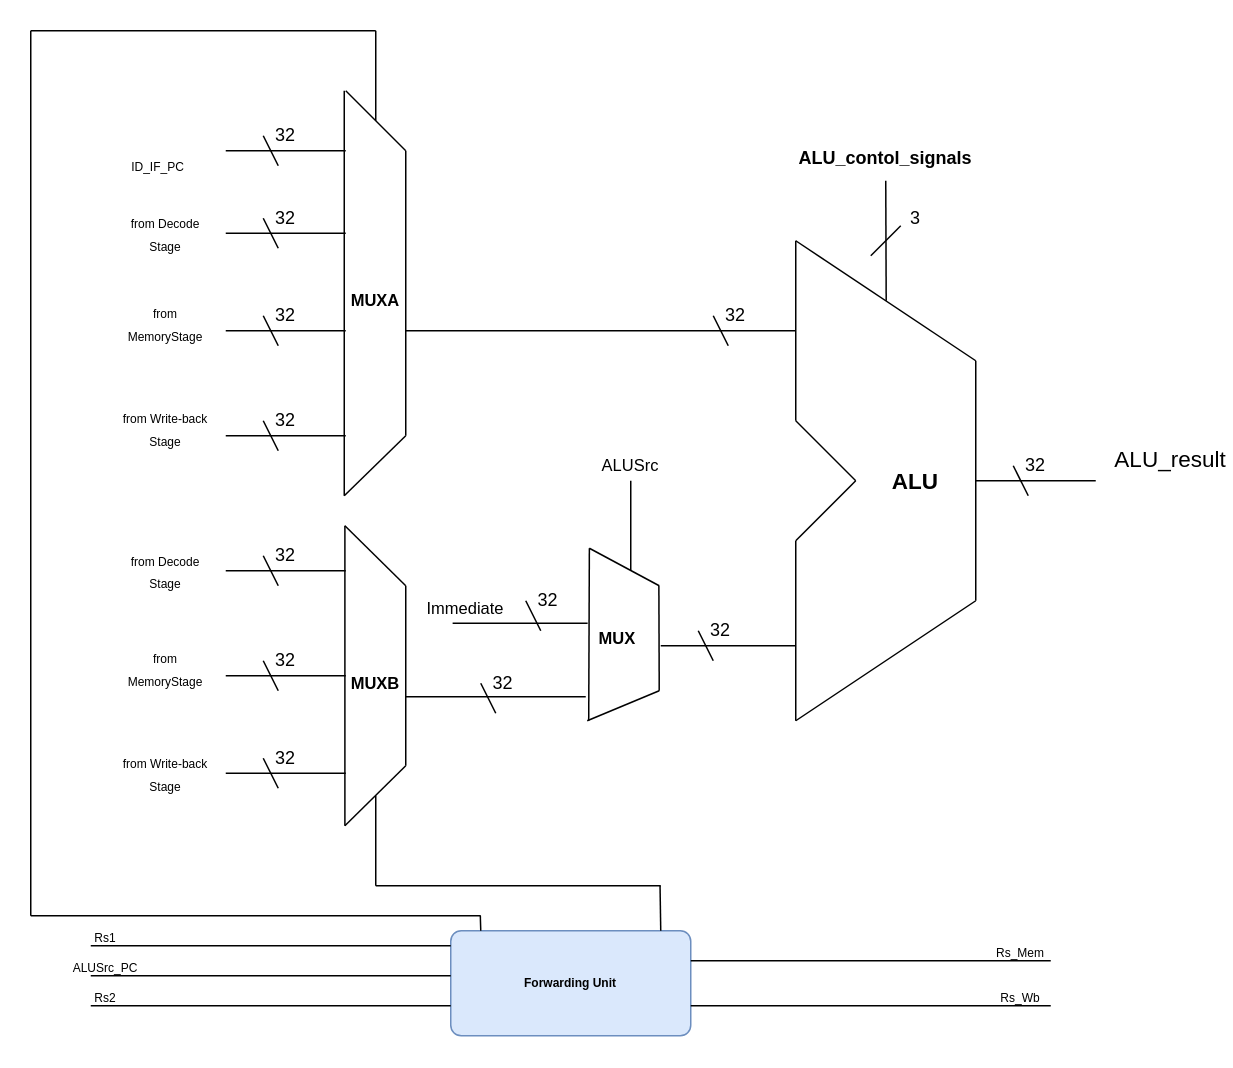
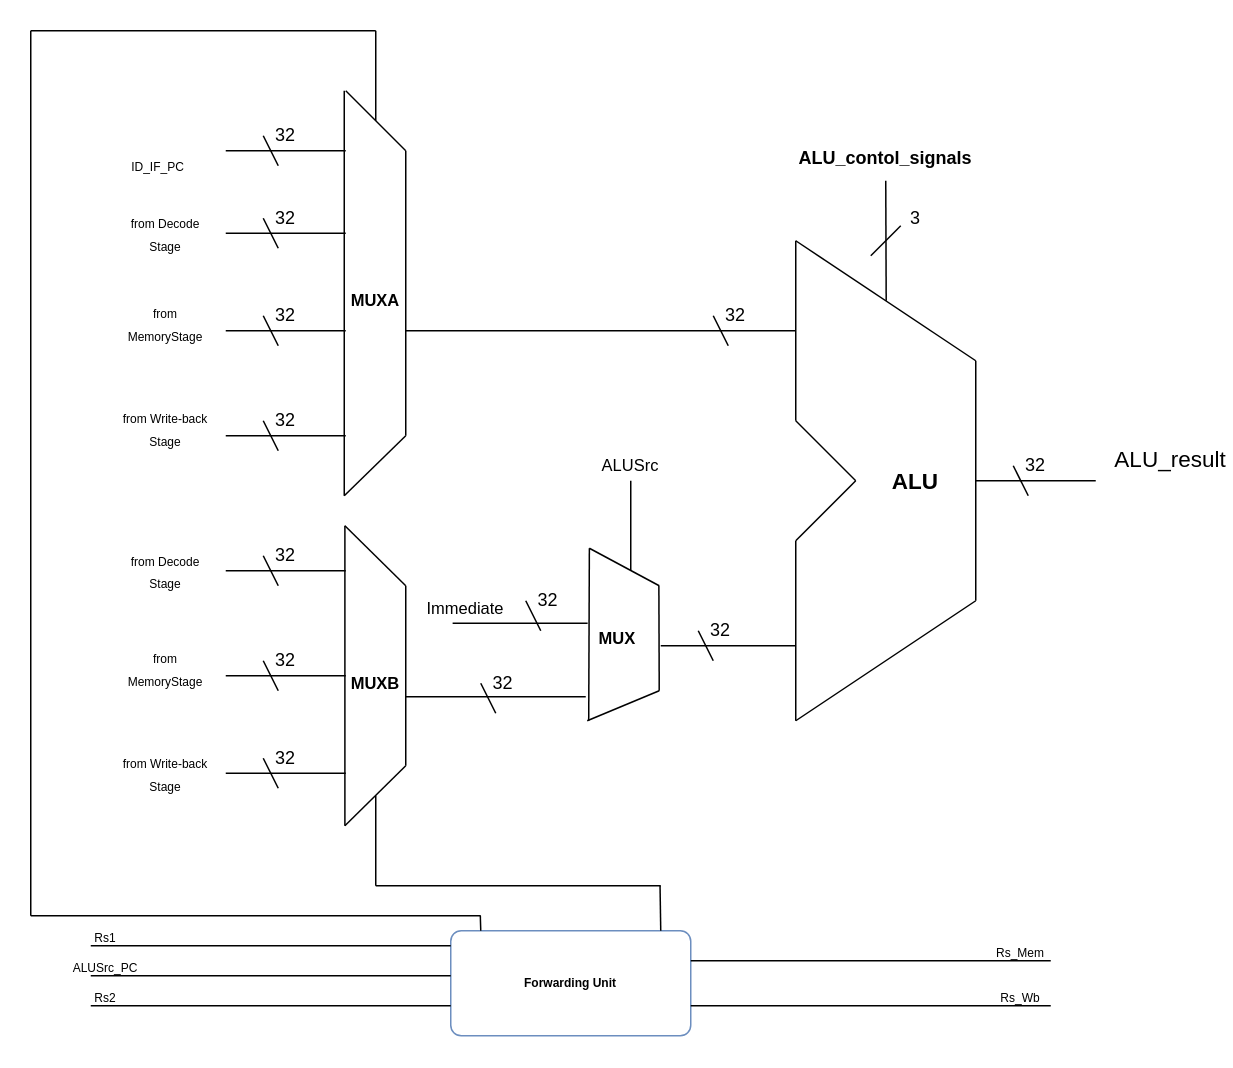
node "Forwarding Unit": fillcolor #dae8fc -> #ffffff
